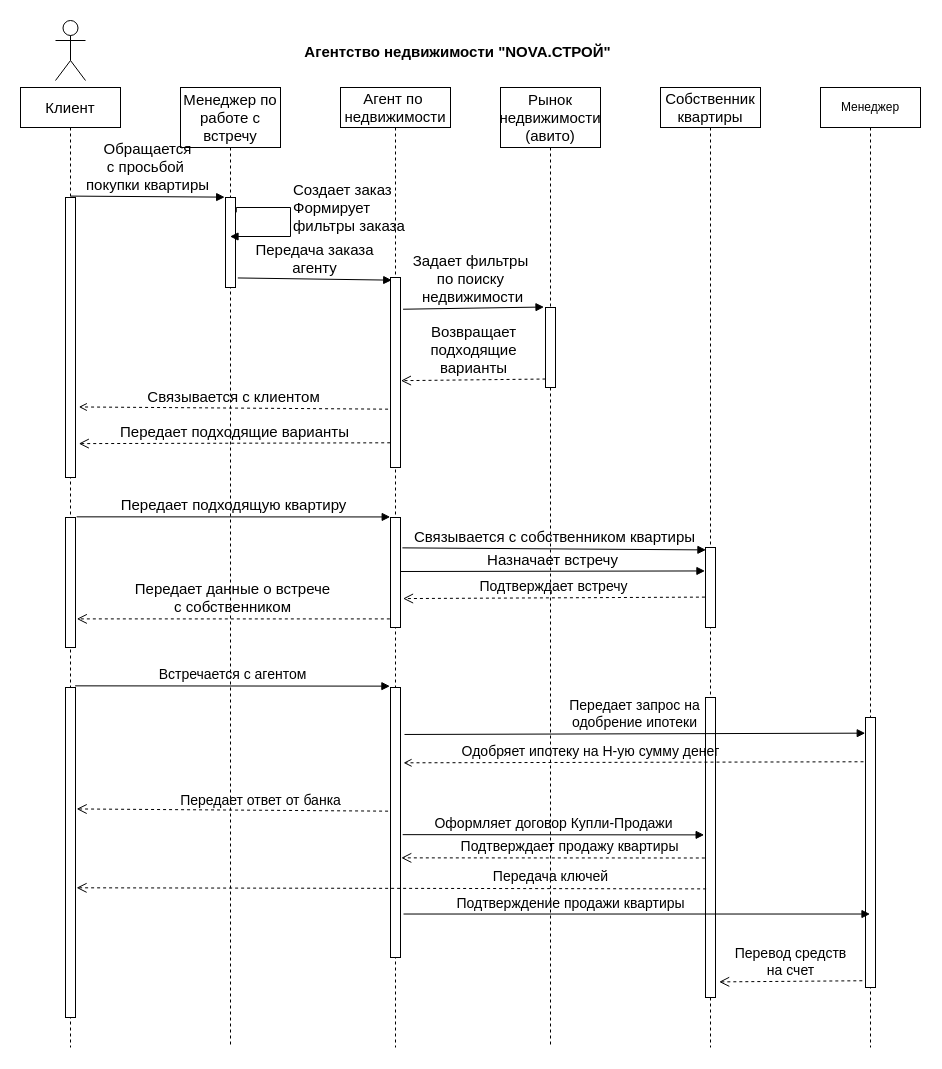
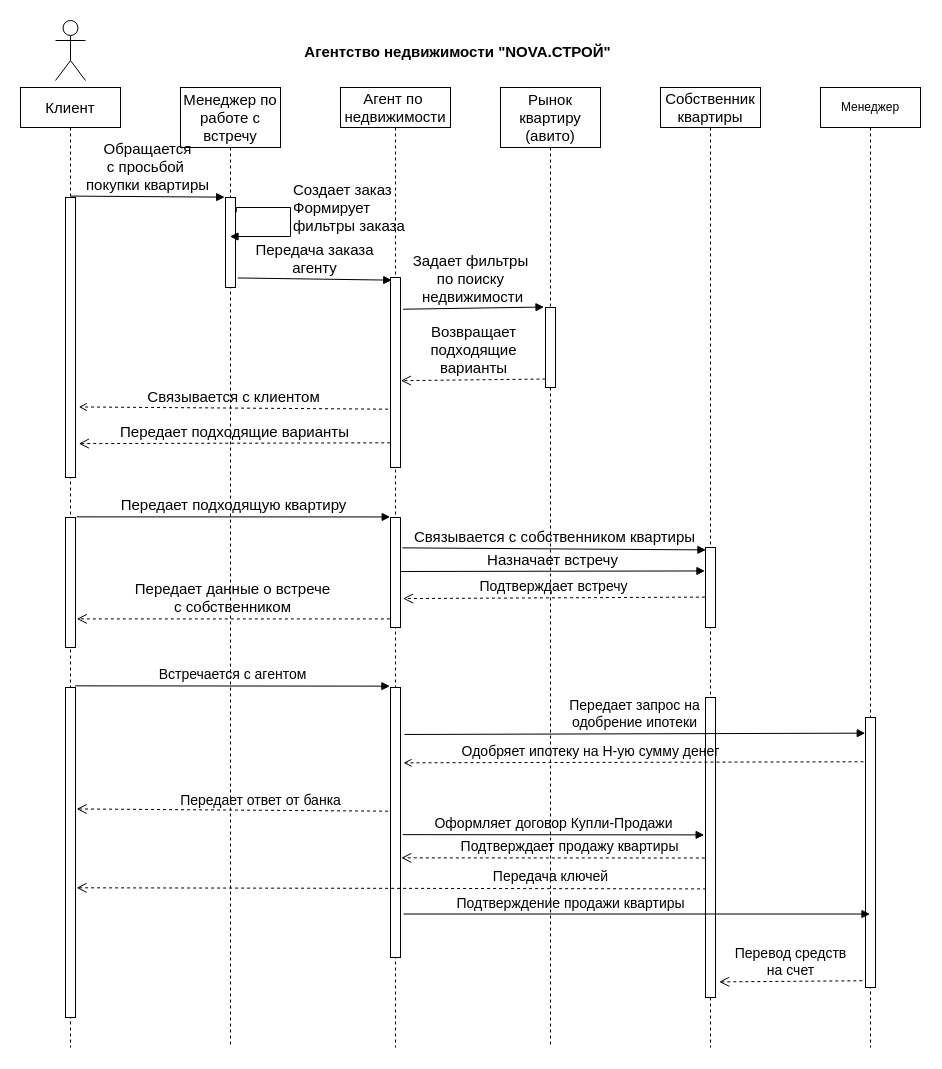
node "Рынок недвижимости (авито)": label "Рынок недвижимости (авито)" -> "Рынок квартиру (авито)"
